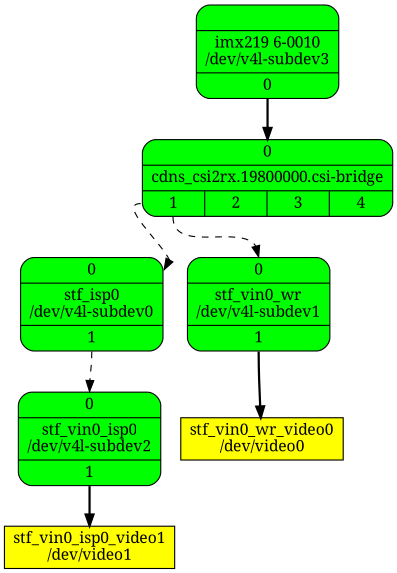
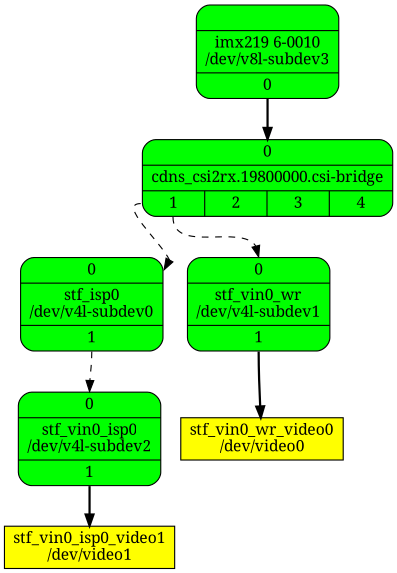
node "imx219 6-0010": text "/dev/v4l-subdev3" -> "/dev/v8l-subdev3"
